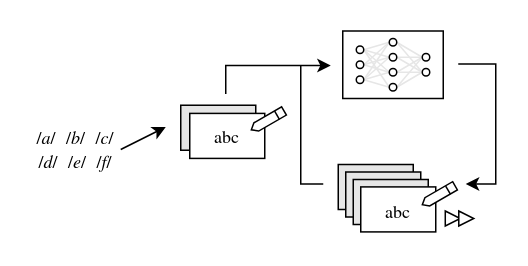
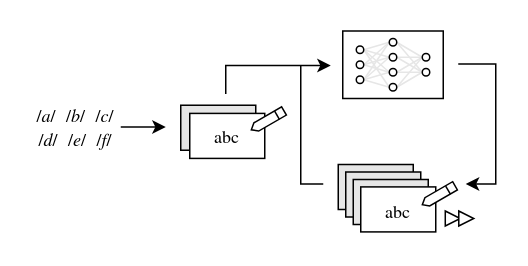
node "/a/ /b/ /c/ /d/ /e/ /f/": moved (76, 149) -> (76, 127)
